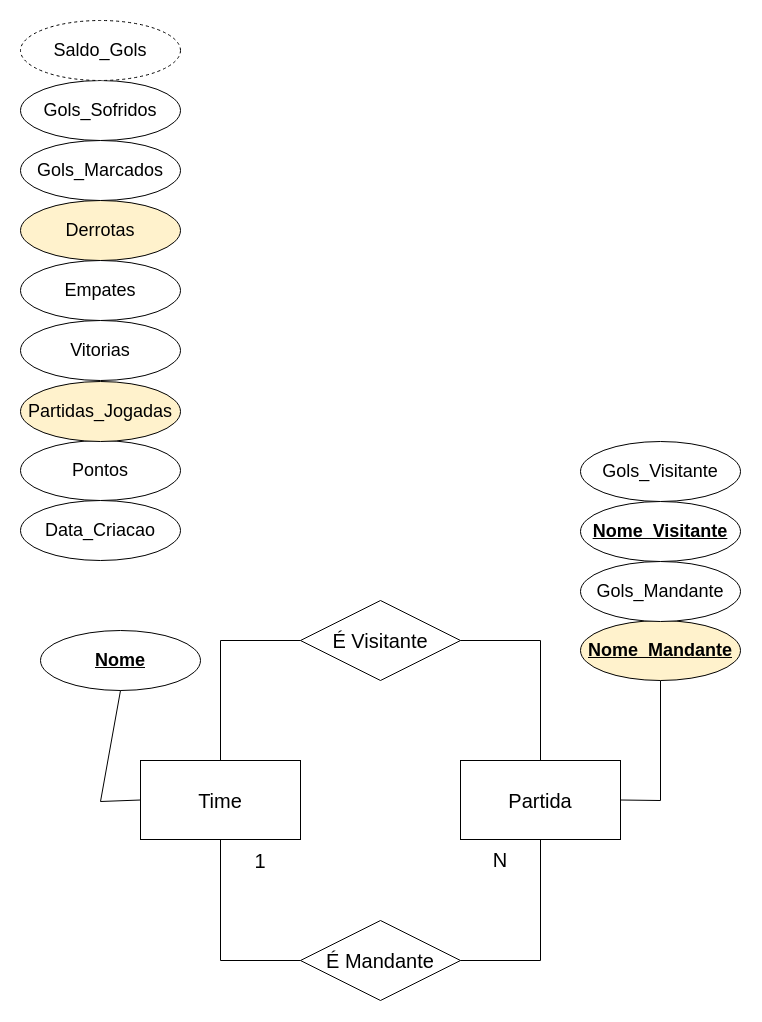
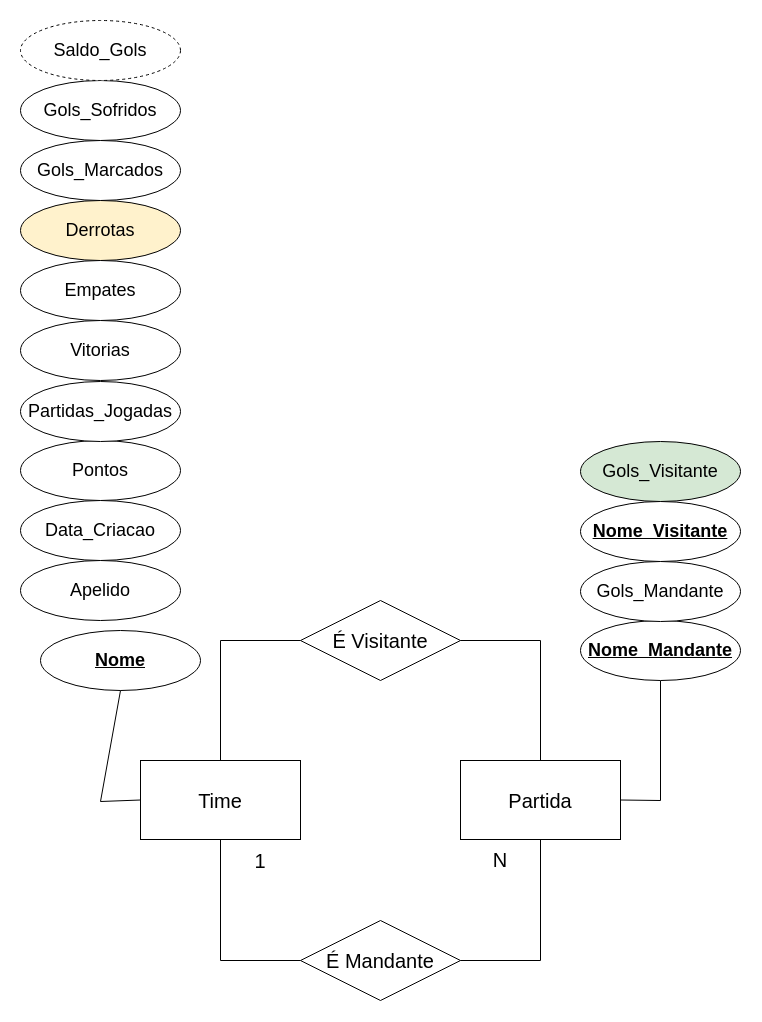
node "Partidas_Jogadas": fillcolor #fff2cc -> #ffffff
node "Gols_Visitante": fillcolor #ffffff -> #d5e8d4
node "Apelido": added
node "Nome_Mandante": fillcolor #fff2cc -> #ffffff
